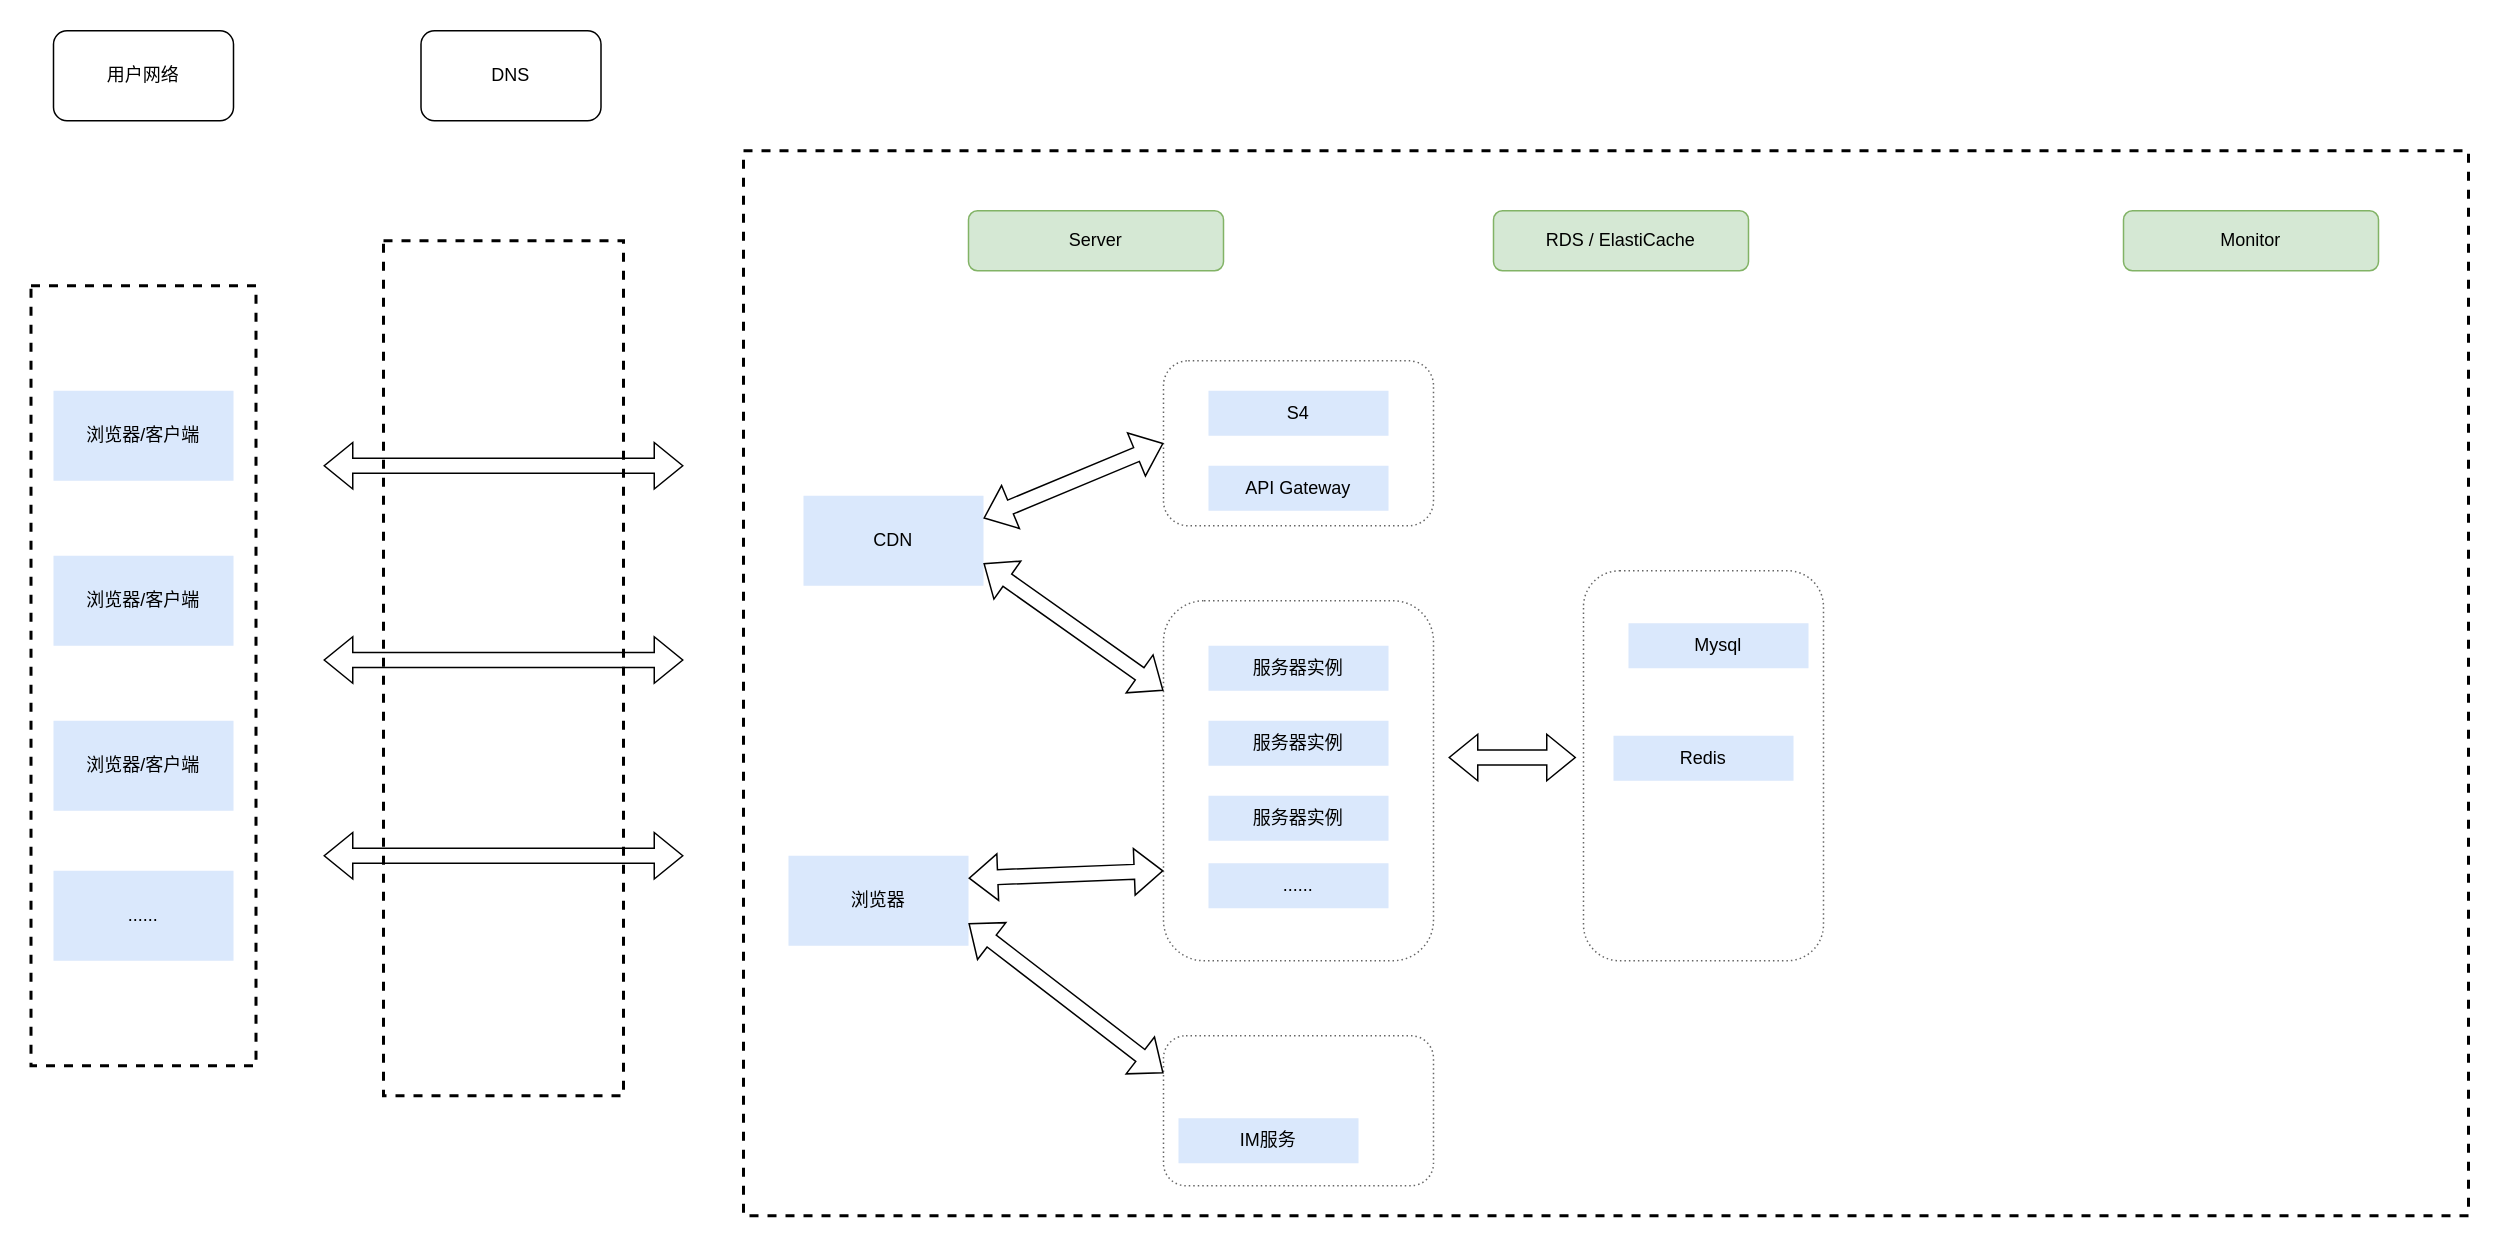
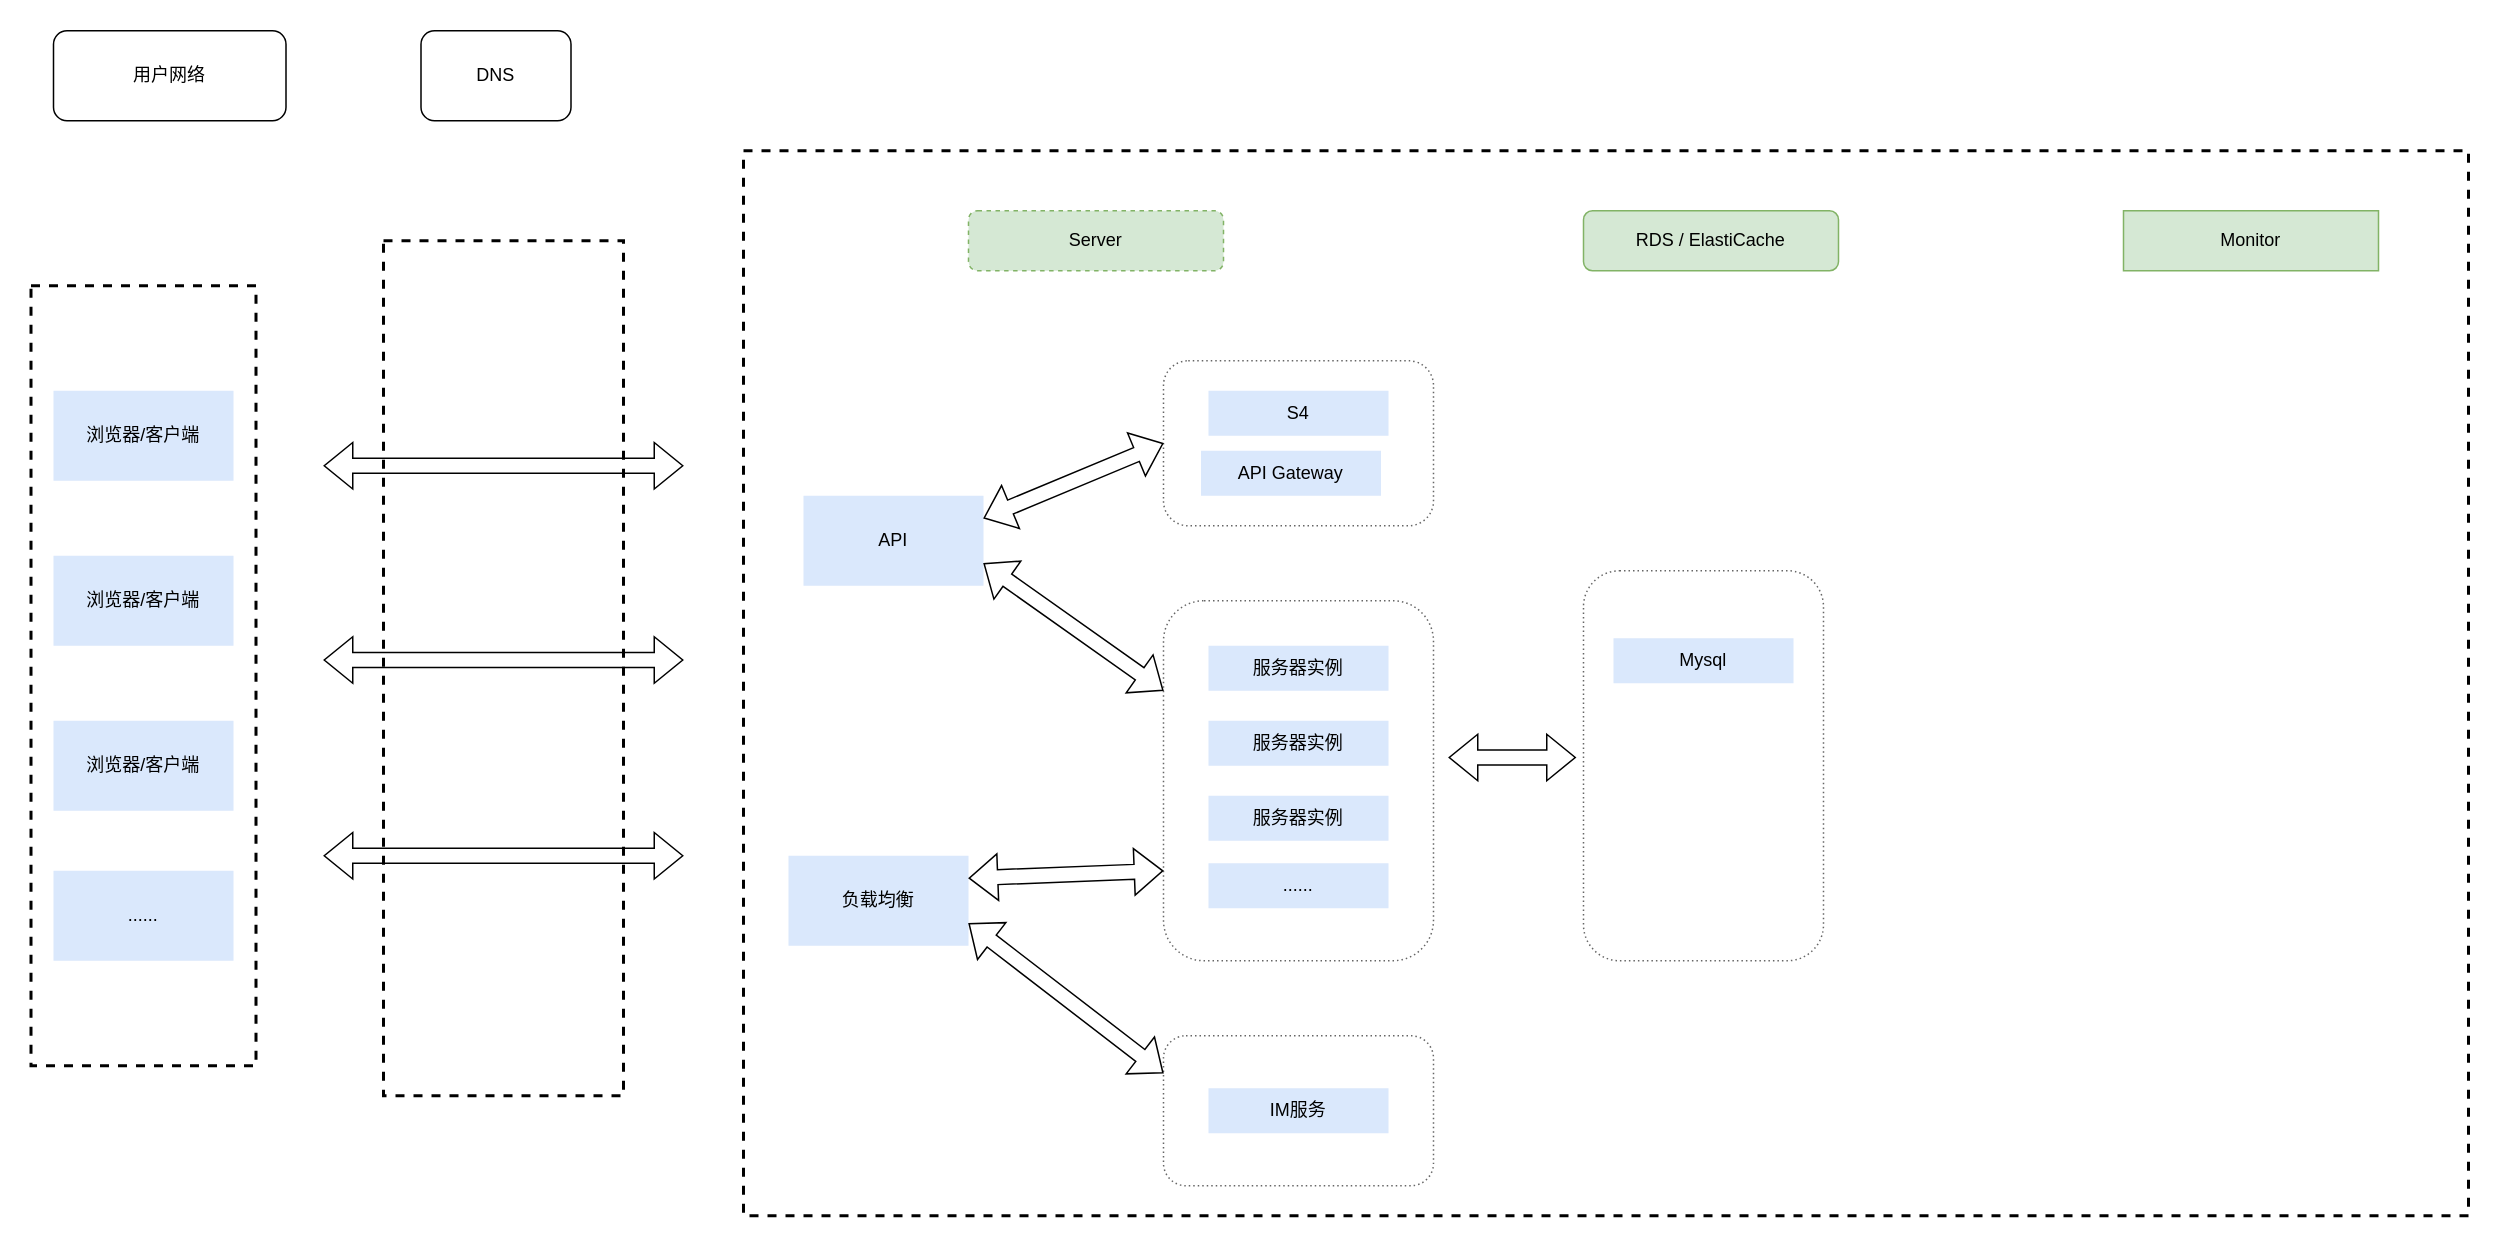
node "用户网络": size 180x90 -> 233x90
node "DNS": size 180x90 -> 150x90
node "Server": style solid -> dashed
node "RDS / ElastiCache": moved (1621, 241) -> (1711, 241)
node "Monitor": shape rounded rectangle -> rectangle
node "API Gateway": moved (1298, 488) -> (1291, 473)
node "CDN": label "CDN" -> "API"
node "Mysql": moved (1718, 646) -> (1703, 661)
node "Redis": removed
node "浏览器": label "浏览器" -> "负载均衡"
node "IM服务": moved (1268, 1141) -> (1298, 1111)
